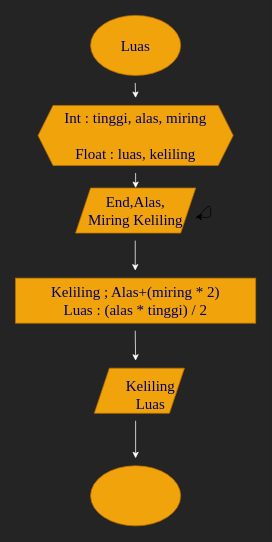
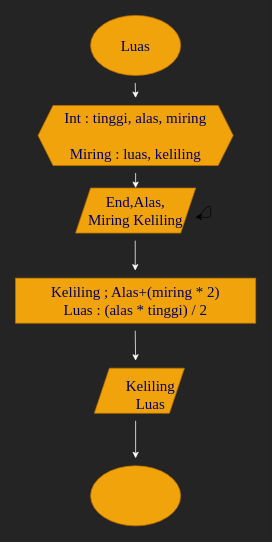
node "Int : tinggi, alas, miring Float : luas, keliling": label "Int : tinggi, alas, miring Float : luas, keliling" -> "Int : tinggi, alas, miring Miring : luas, keliling"
